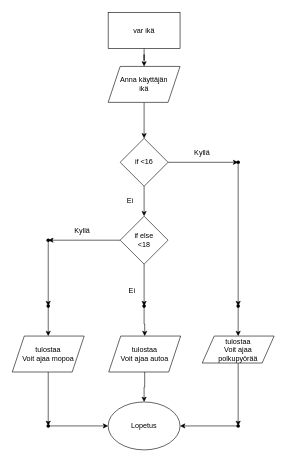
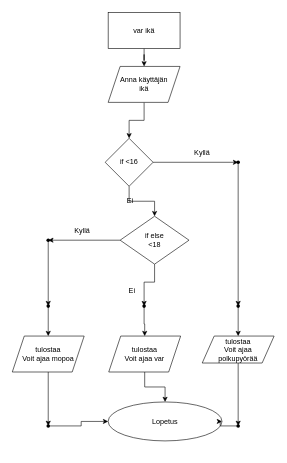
node "if <16": moved (144, 162) -> (129, 162)
node "if else <18": size 48x48 -> 69x48
node "tulostaa Voit ajaa autoa": label "tulostaa Voit ajaa autoa" -> "tulostaa Voit ajaa var"
node "Lopetus": size 72x48 -> 114x39
